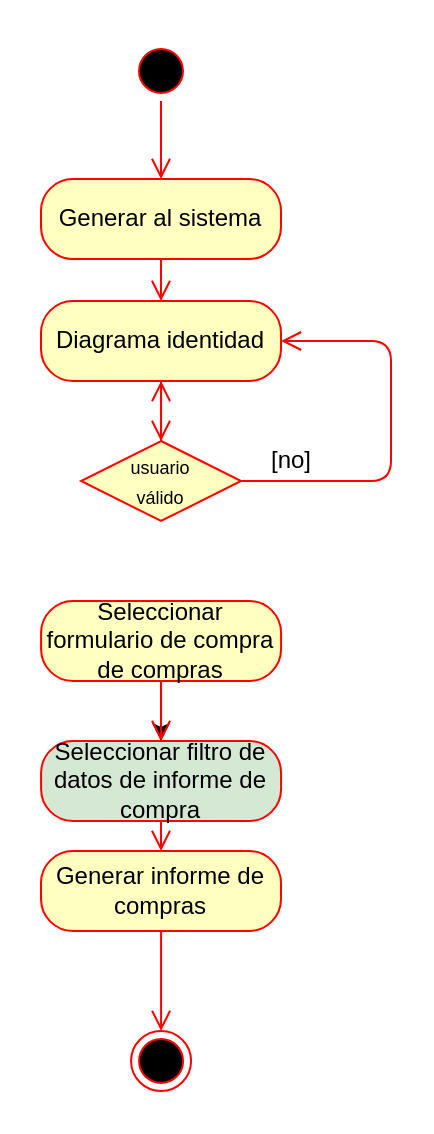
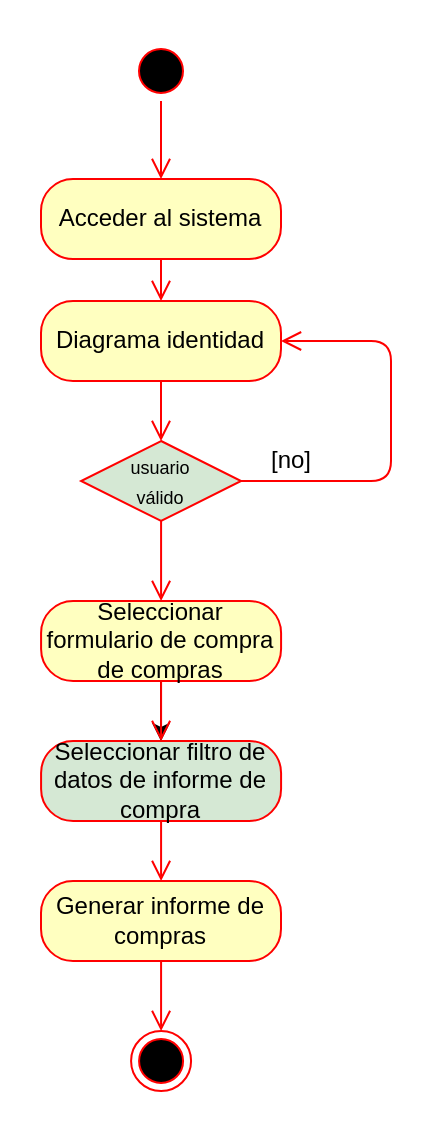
node "Generar al sistema": label "Generar al sistema" -> "Acceder al sistema"
edge "usuario válido" -> "Diagrama identidad": now "usuario válido" -> "Seleccionar formulario de compra de compras"
node "usuario válido": fillcolor #ffffc0 -> #d5e8d4
node "Generar informe de compras": moved (161, 891) -> (161, 921)
